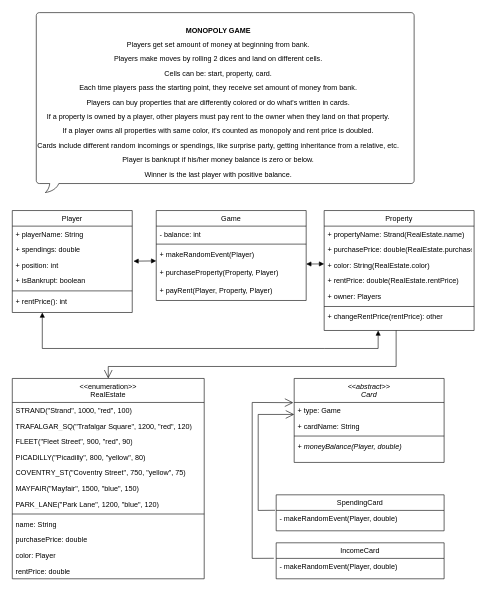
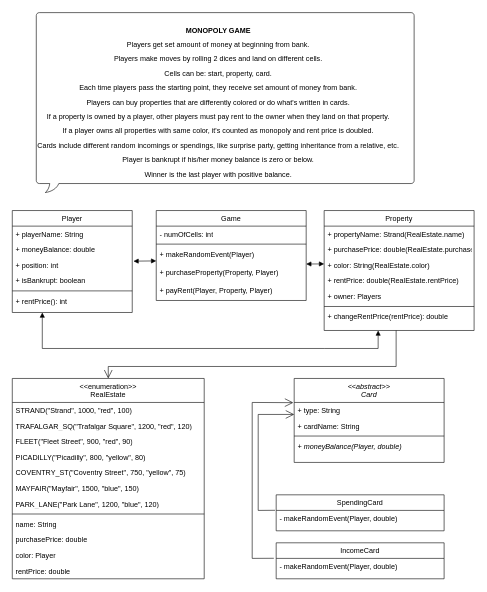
node "- balance: int": label "- balance: int" -> "- numOfCells: int"
node "+ spendings: double": label "+ spendings: double" -> "+ moneyBalance: double"
node "+ changeRentPrice(rentPrice): other": label "+ changeRentPrice(rentPrice): other" -> "+ changeRentPrice(rentPrice): double"
node "+ type: Game": label "+ type: Game" -> "+ type: String"
